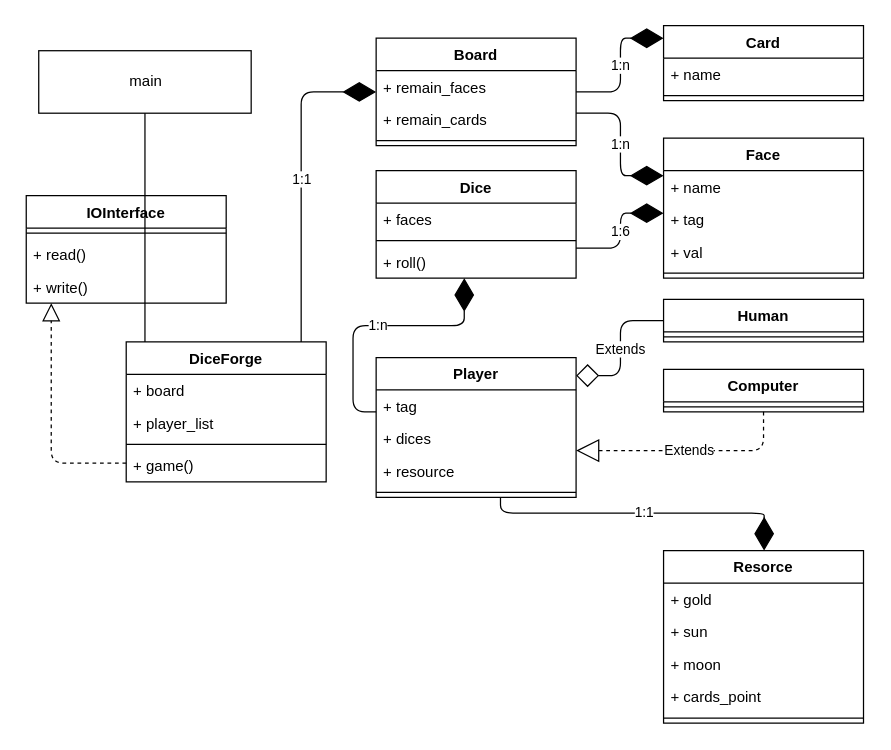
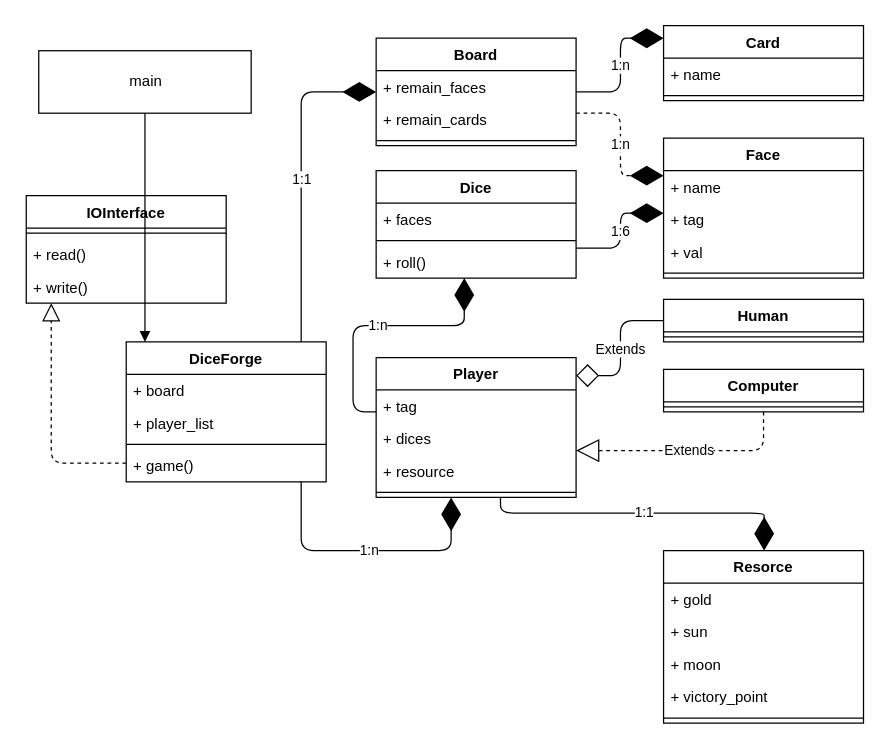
edge "Board" -> "Face": style solid -> dashed
edge "main" -- "DiceForge": arrowhead none -> block
edge "DiceForge" -> "Player": added, label "1:n"
node "+ cards_point": label "+ cards_point" -> "+ victory_point"
